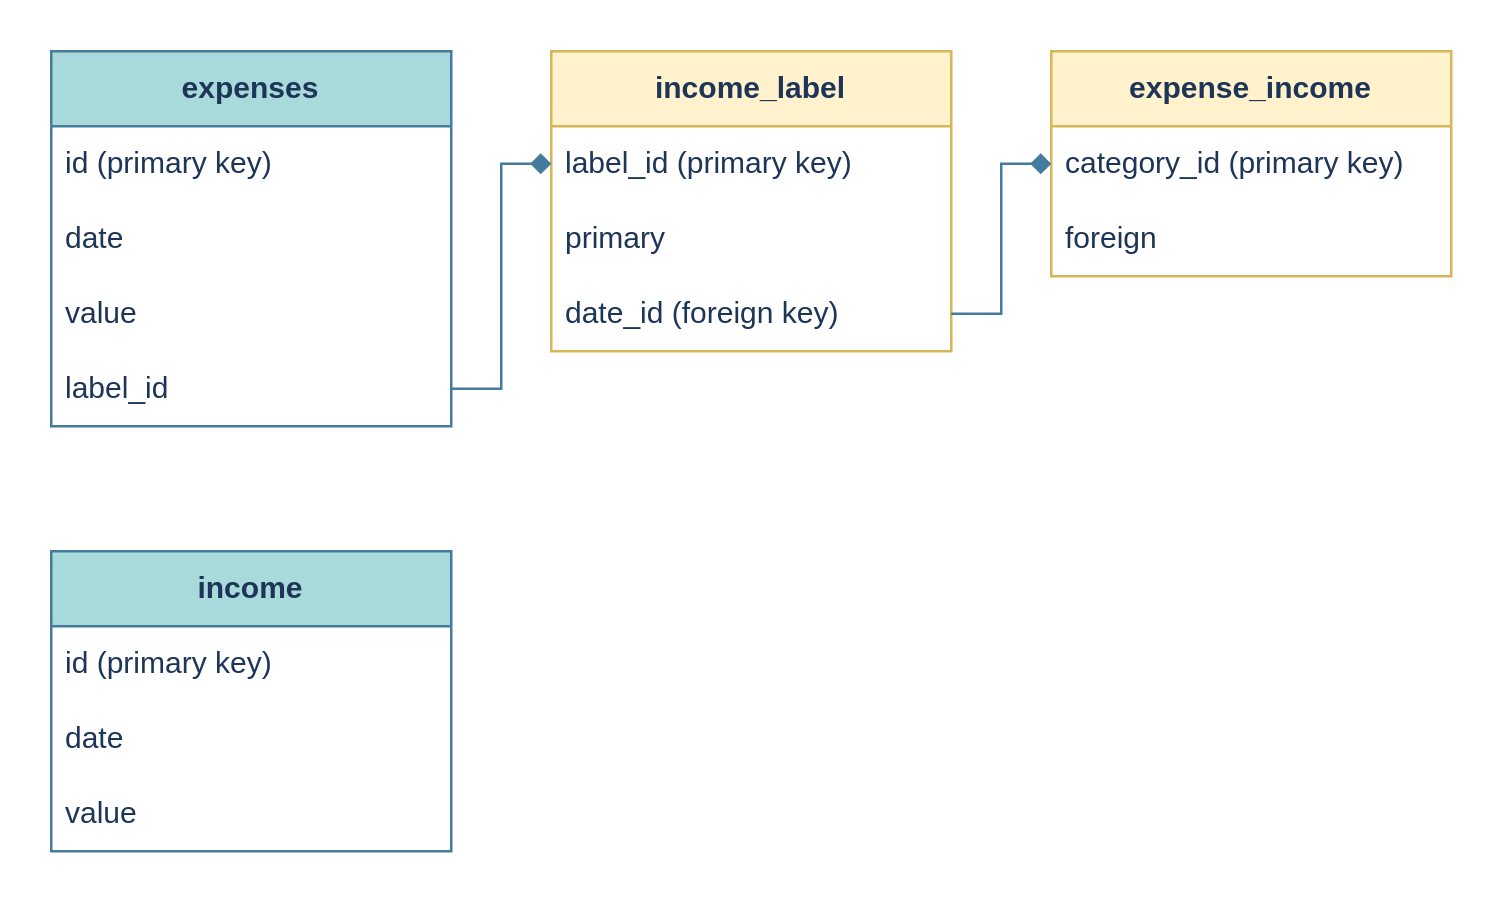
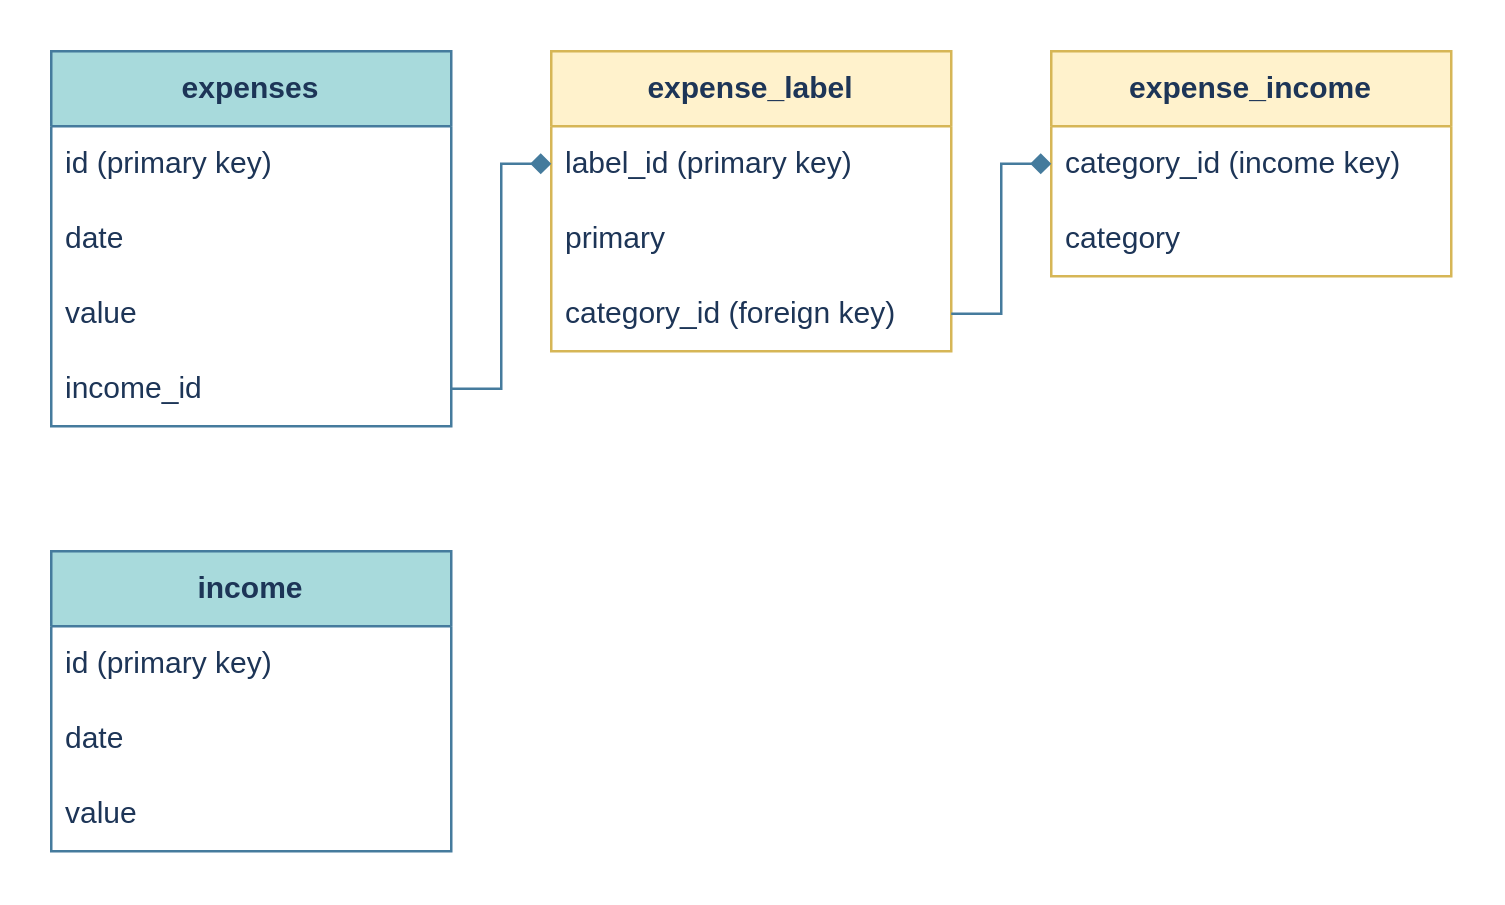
node "income_label": label "income_label" -> "expense_label"
node "category_id (primary key)": label "category_id (primary key)" -> "category_id (income key)"
node "foreign": label "foreign" -> "category"
node "date_id (foreign key)": label "date_id (foreign key)" -> "category_id (foreign key)"
node "label_id": label "label_id" -> "income_id"
